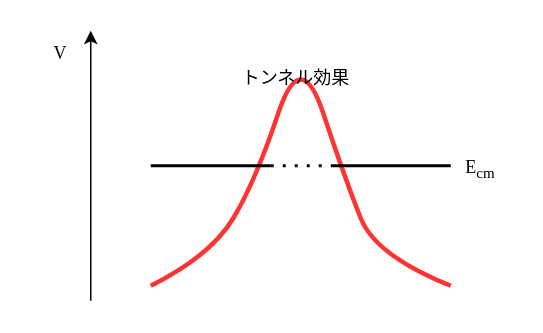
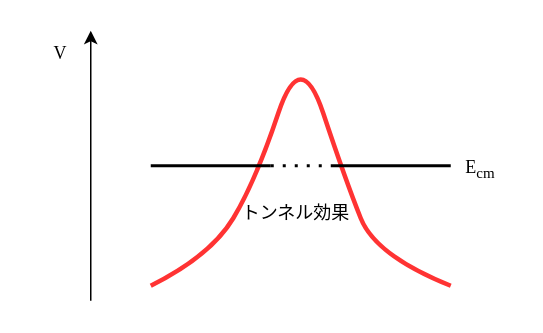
node "トンネル効果": moved (296, 79) -> (296, 214)
